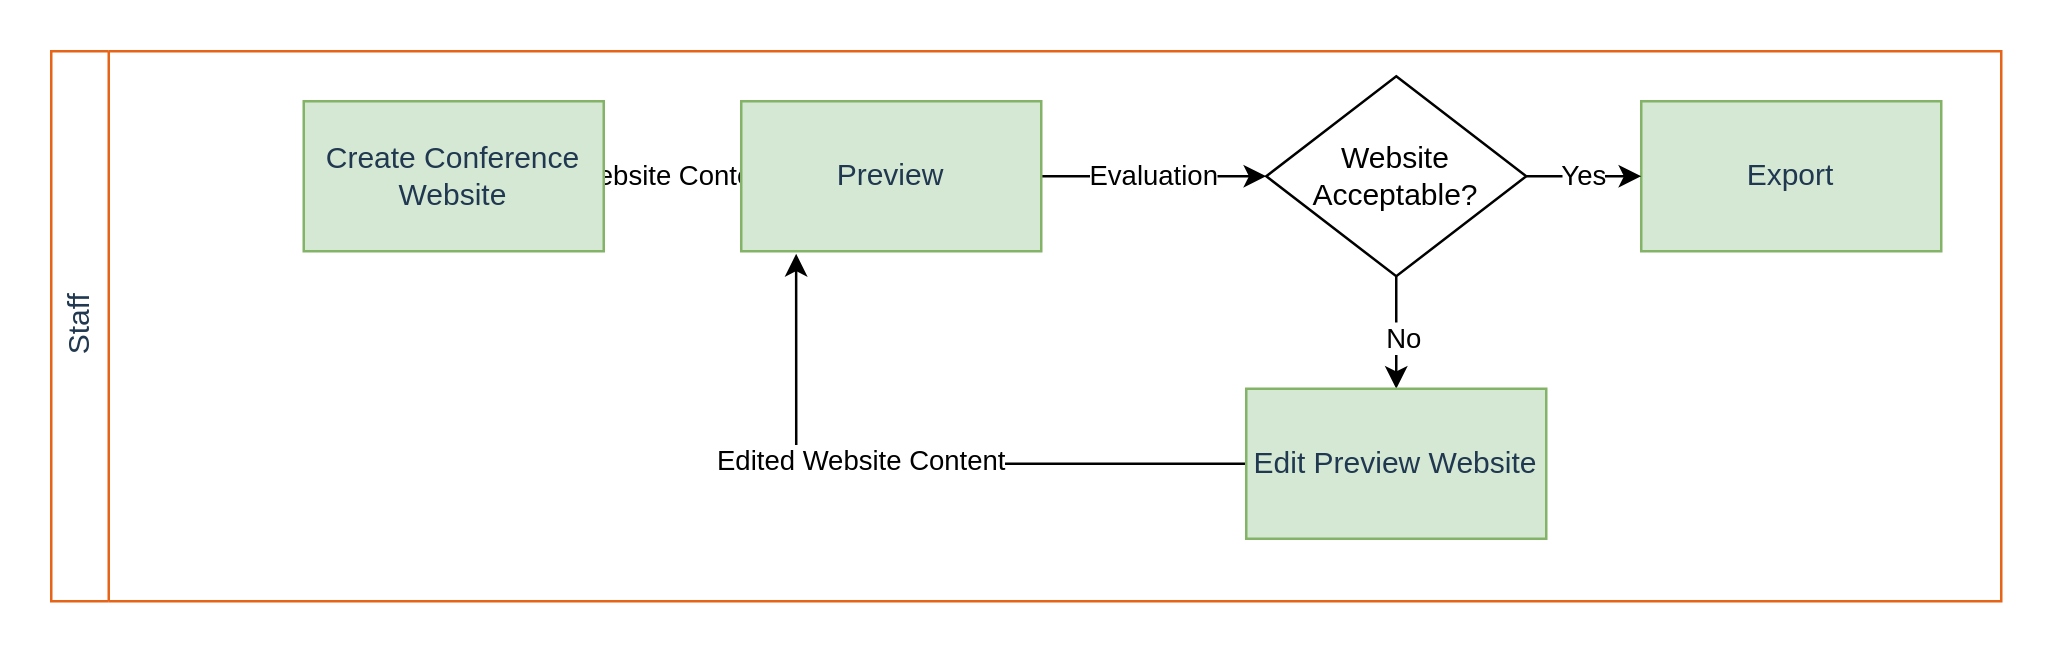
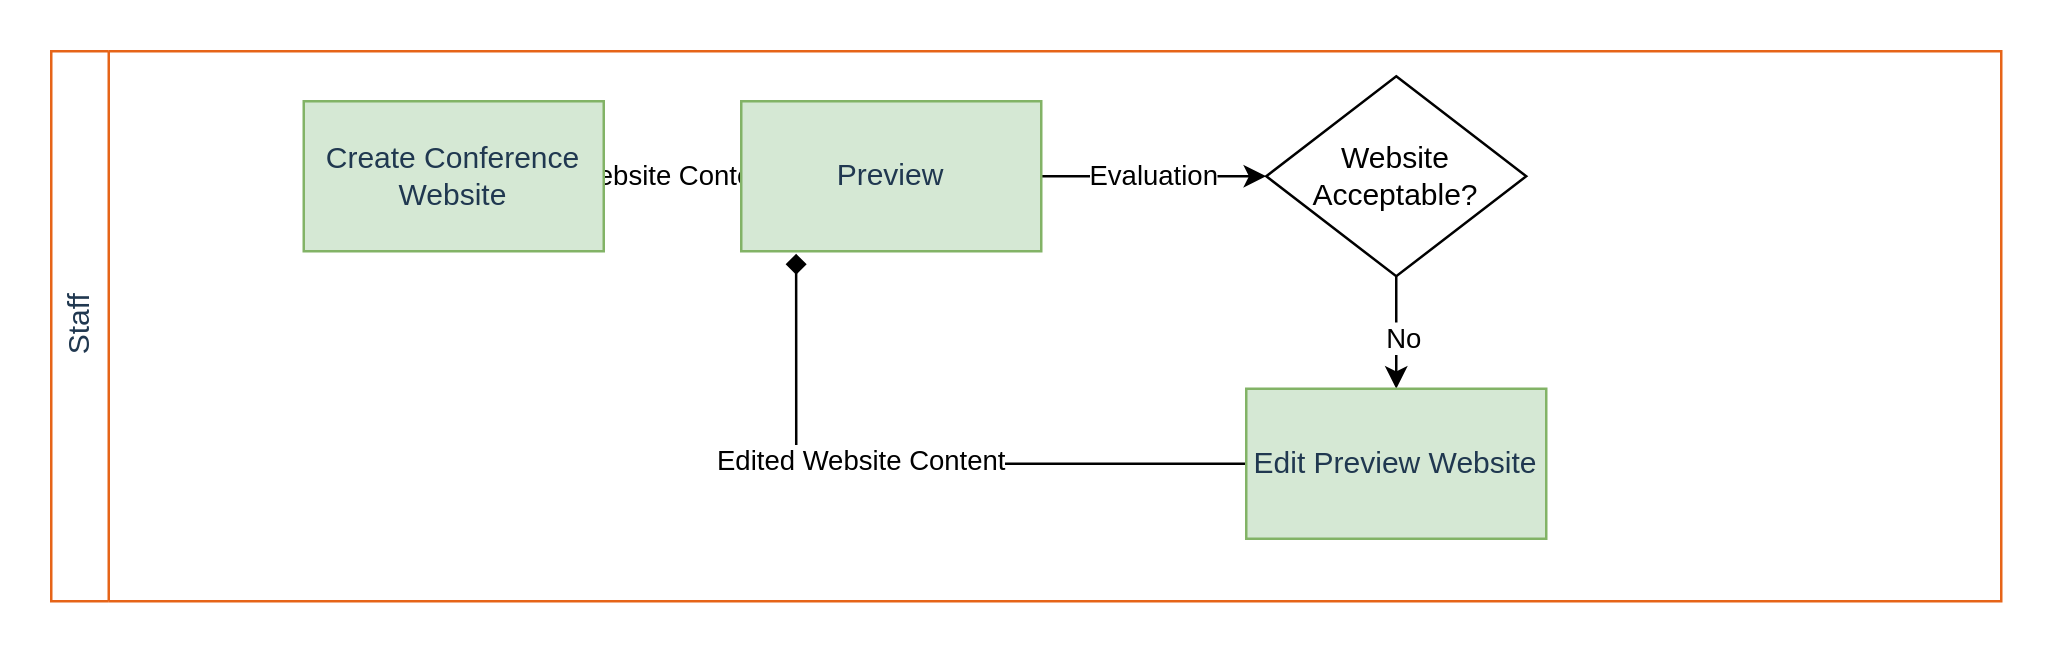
edge "Website Acceptable?" -> "Export": removed, label "Yes"
node "Export": removed
edge "Edit Preview Website" -> "Preview": arrowhead classic -> diamond
